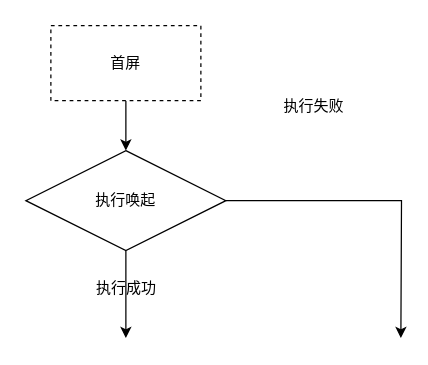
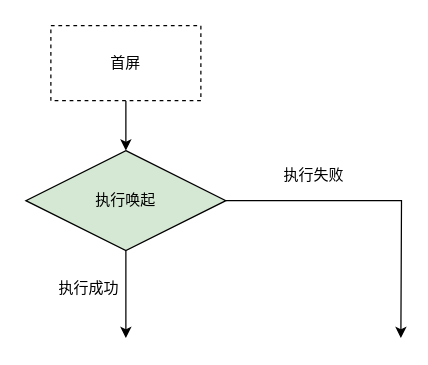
node "执行失败": moved (313, 107) -> (313, 176)
node "执行唤起": fillcolor #ffffff -> #d5e8d4
node "执行成功": moved (126, 288) -> (88, 288)
